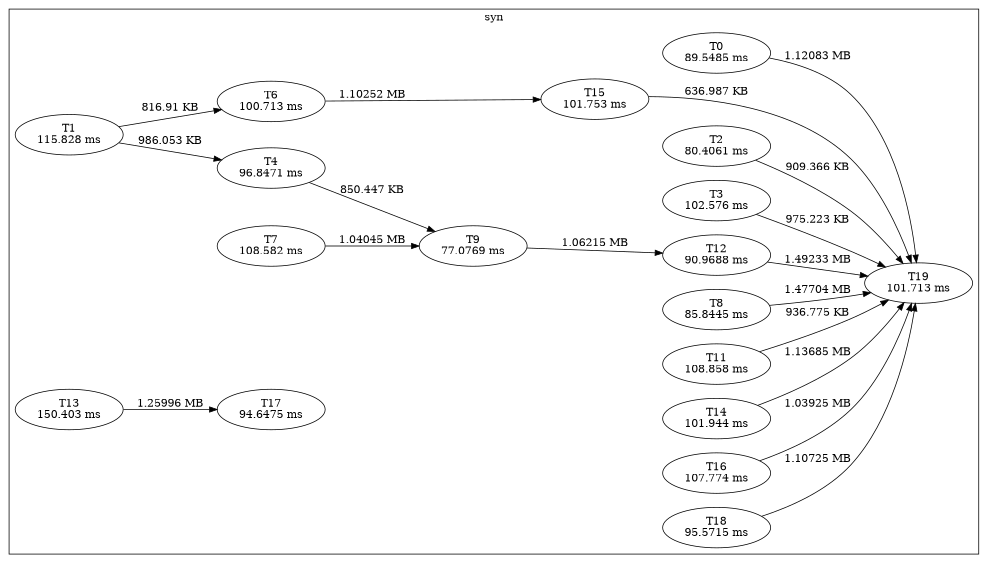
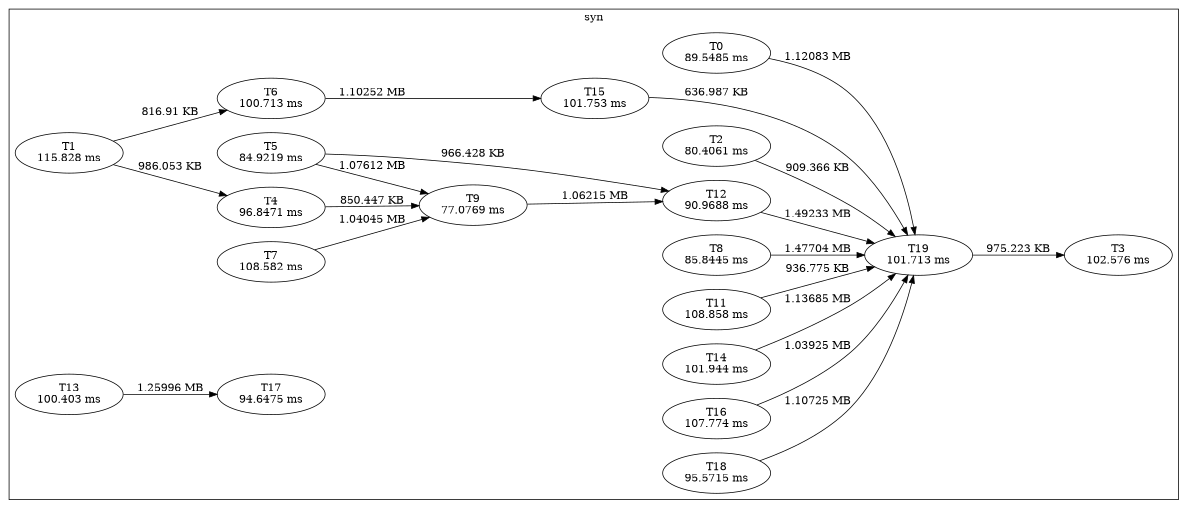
node "T5": added
edge "T3" -> "T19": reversed
node "T13": text "150.403 ms" -> "100.403 ms"
